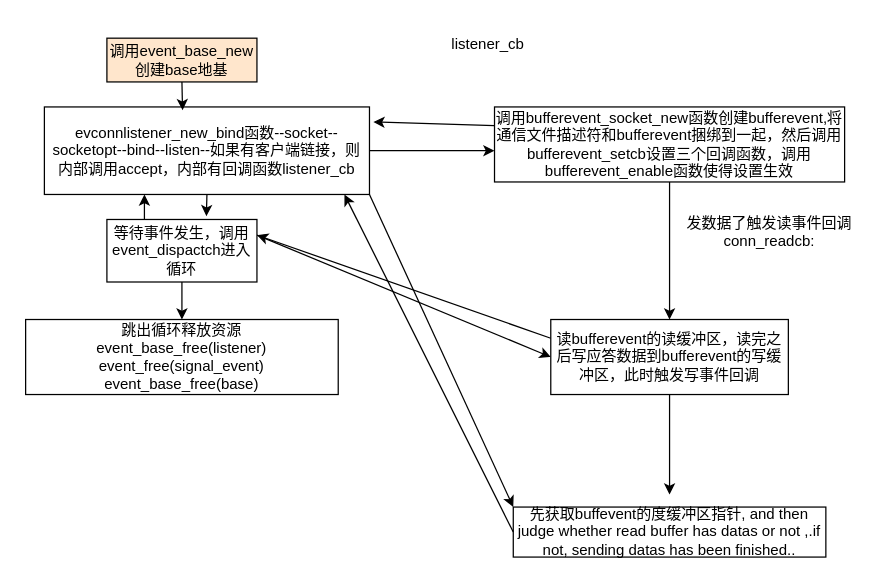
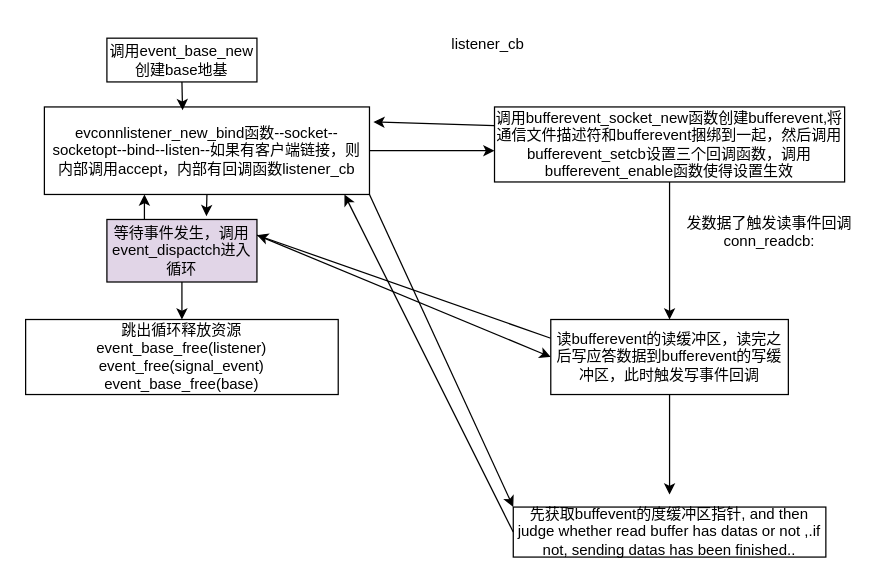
node "调用event_base_new创建base地基": fillcolor #ffe6cc -> #ffffff
node "等待事件发生，调用event_dispactch进入循环": fillcolor #ffffff -> #e1d5e7
